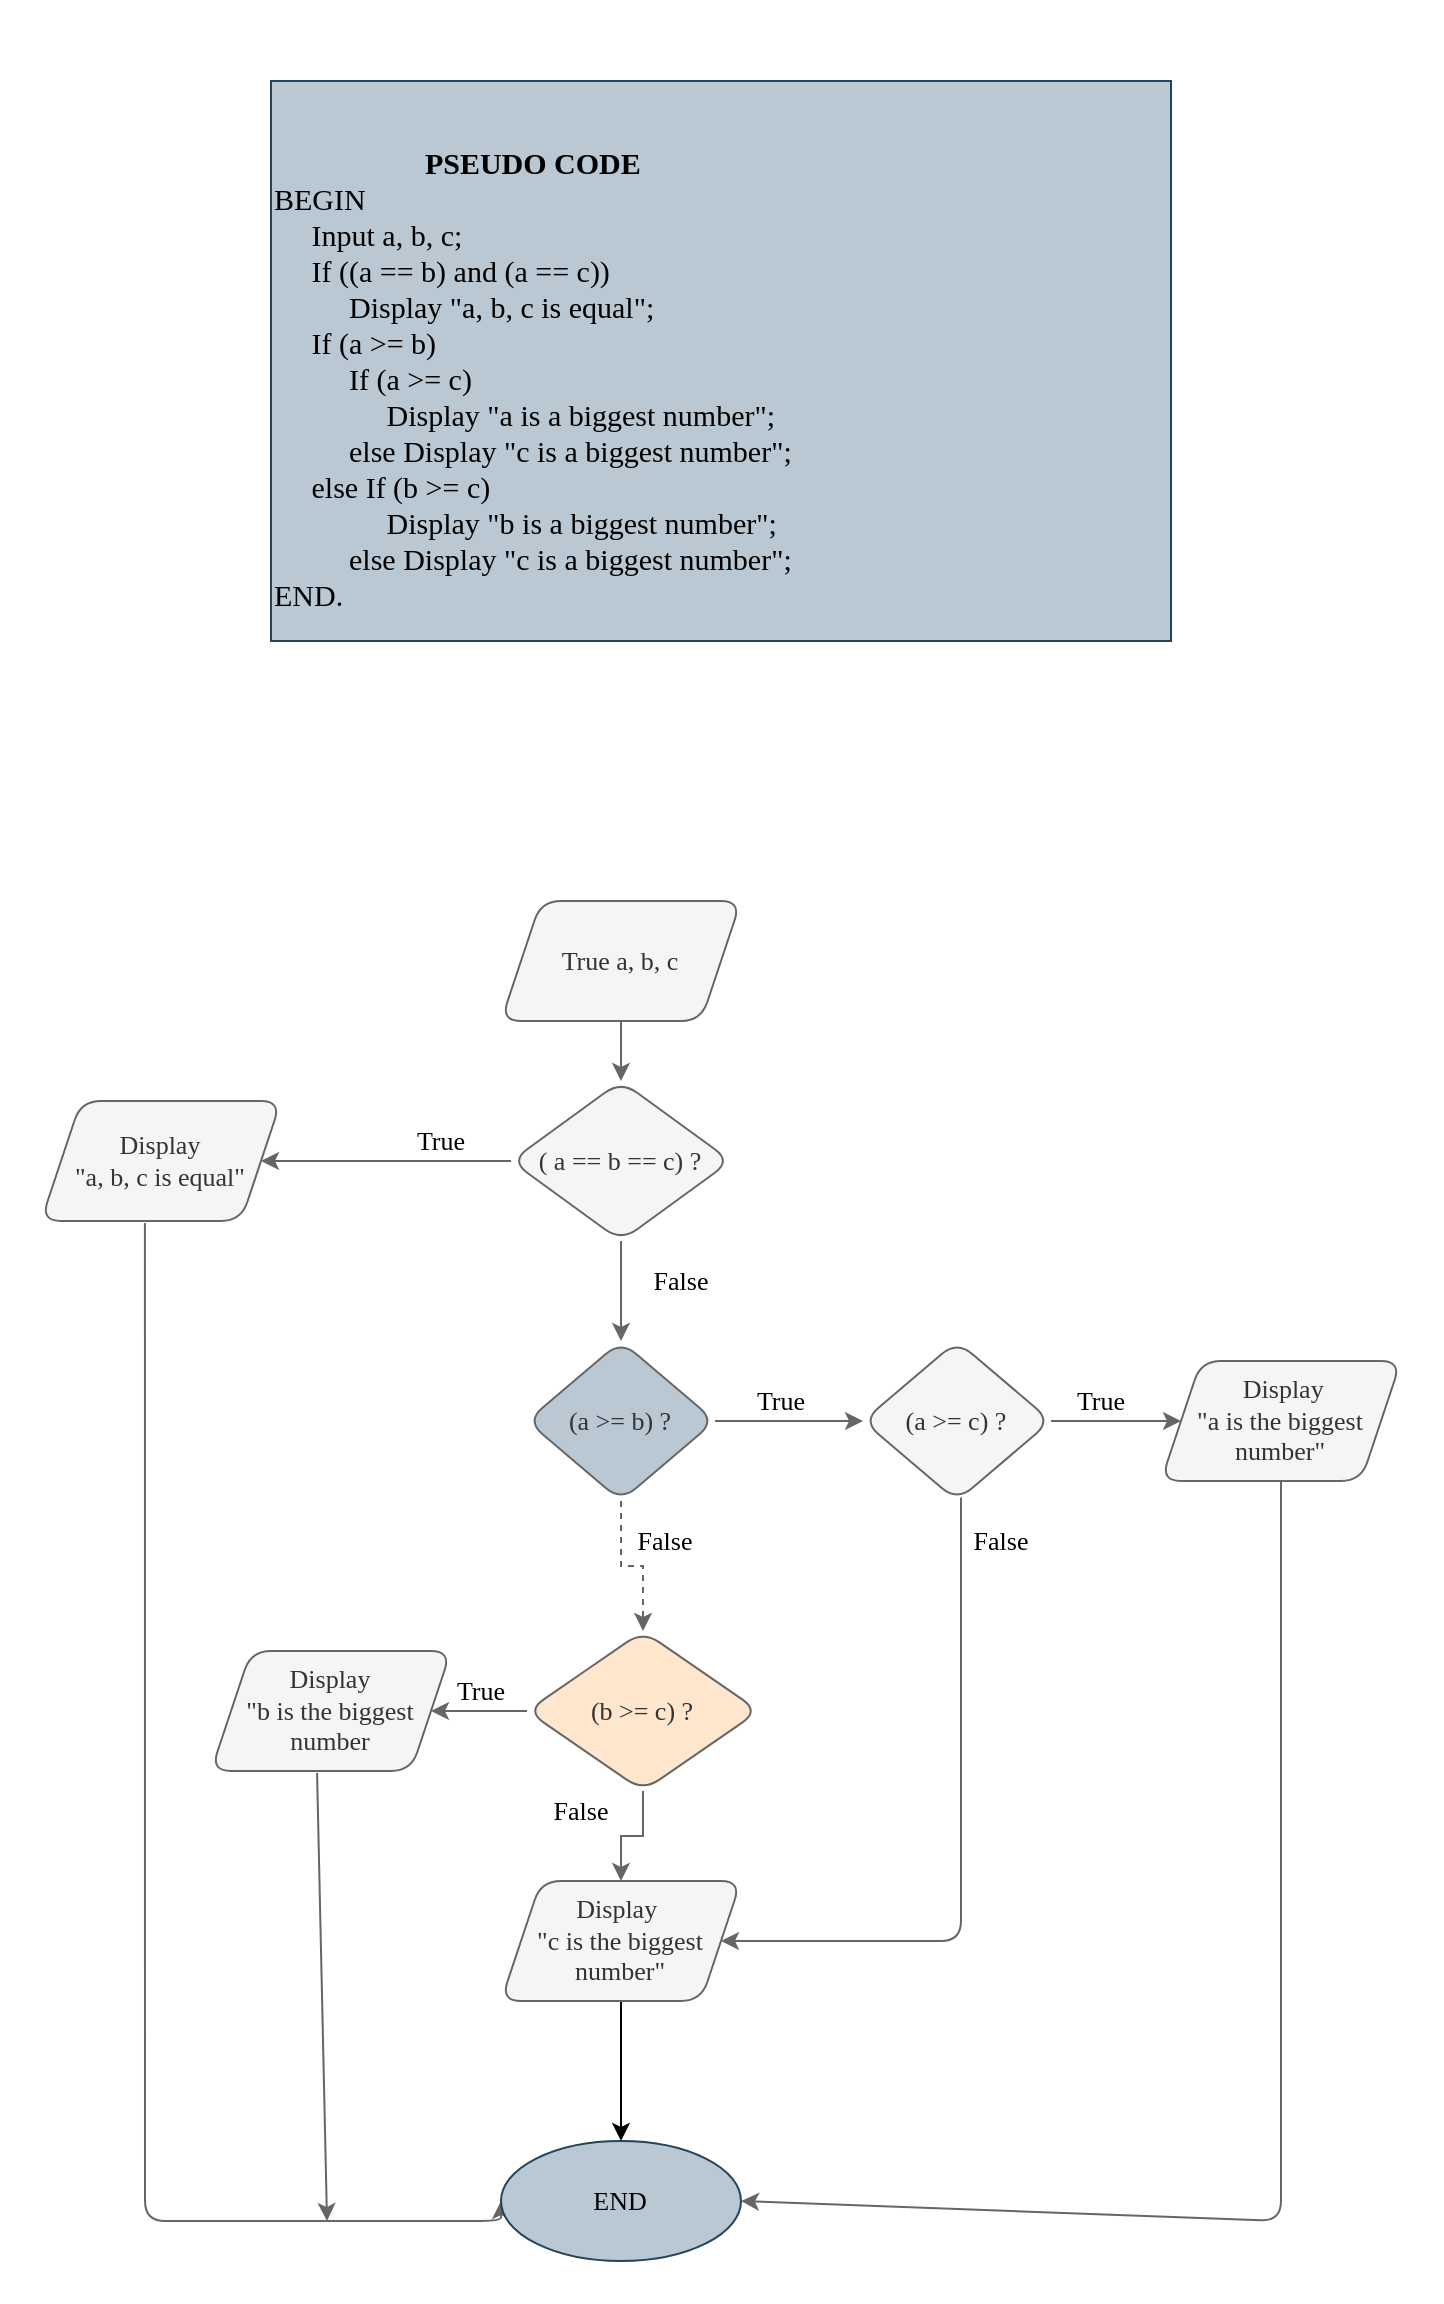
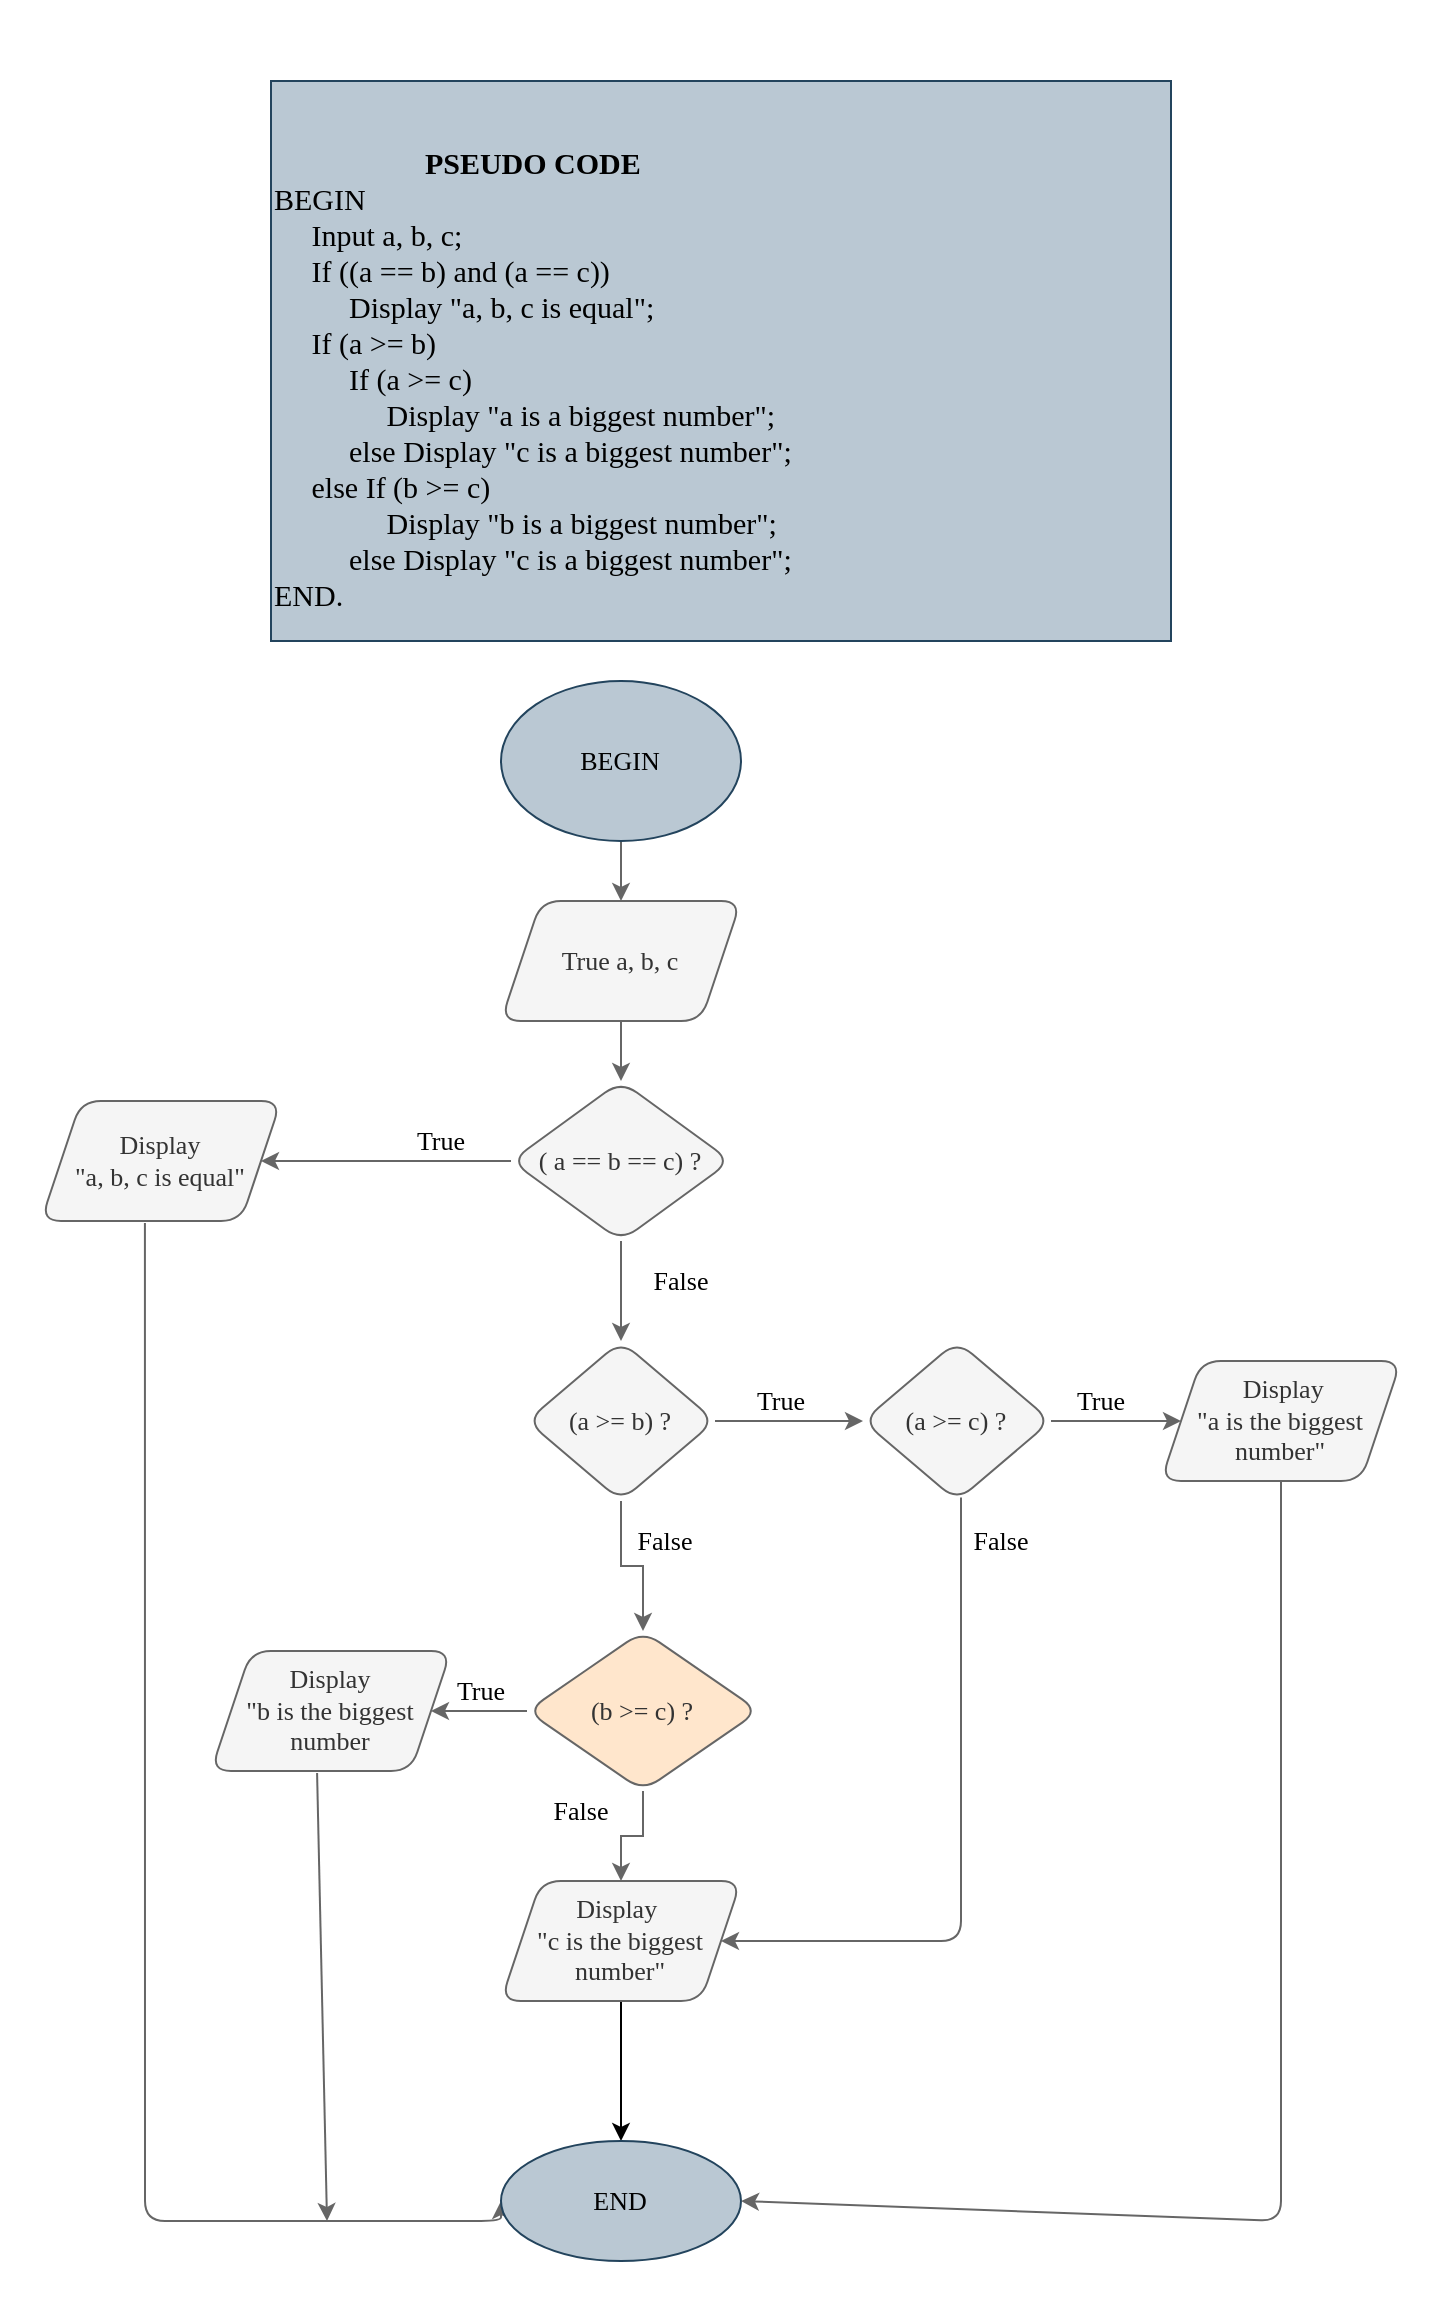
node "BEGIN": added
edge "BEGIN" -> "True a, b, c": added
node "(a >= b) ?": fillcolor #bac8d3 -> #f5f5f5
edge "(a >= b) ?" -> "(b >= c) ?": style dashed -> solid
